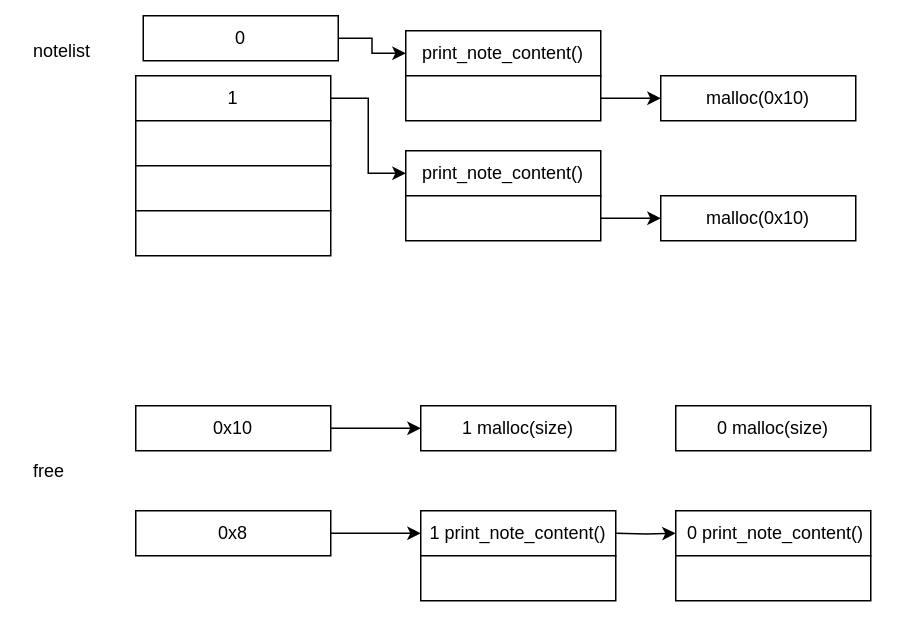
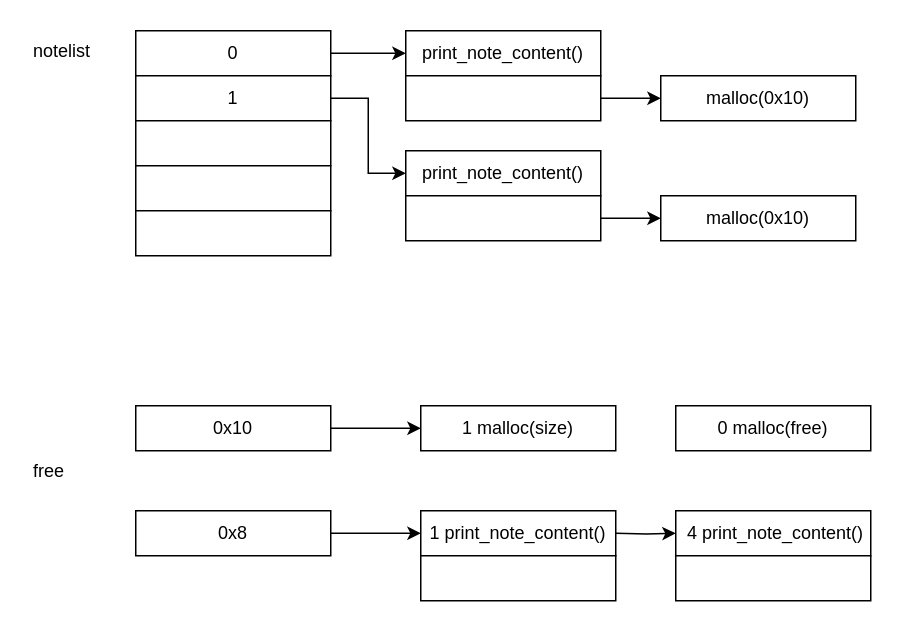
node "0": moved (241, 38) -> (233, 53)
node "0 malloc(size)": label "0 malloc(size)" -> "0 malloc(free)"
node "0 print_note_content()": label "0 print_note_content()" -> "4 print_note_content()"
